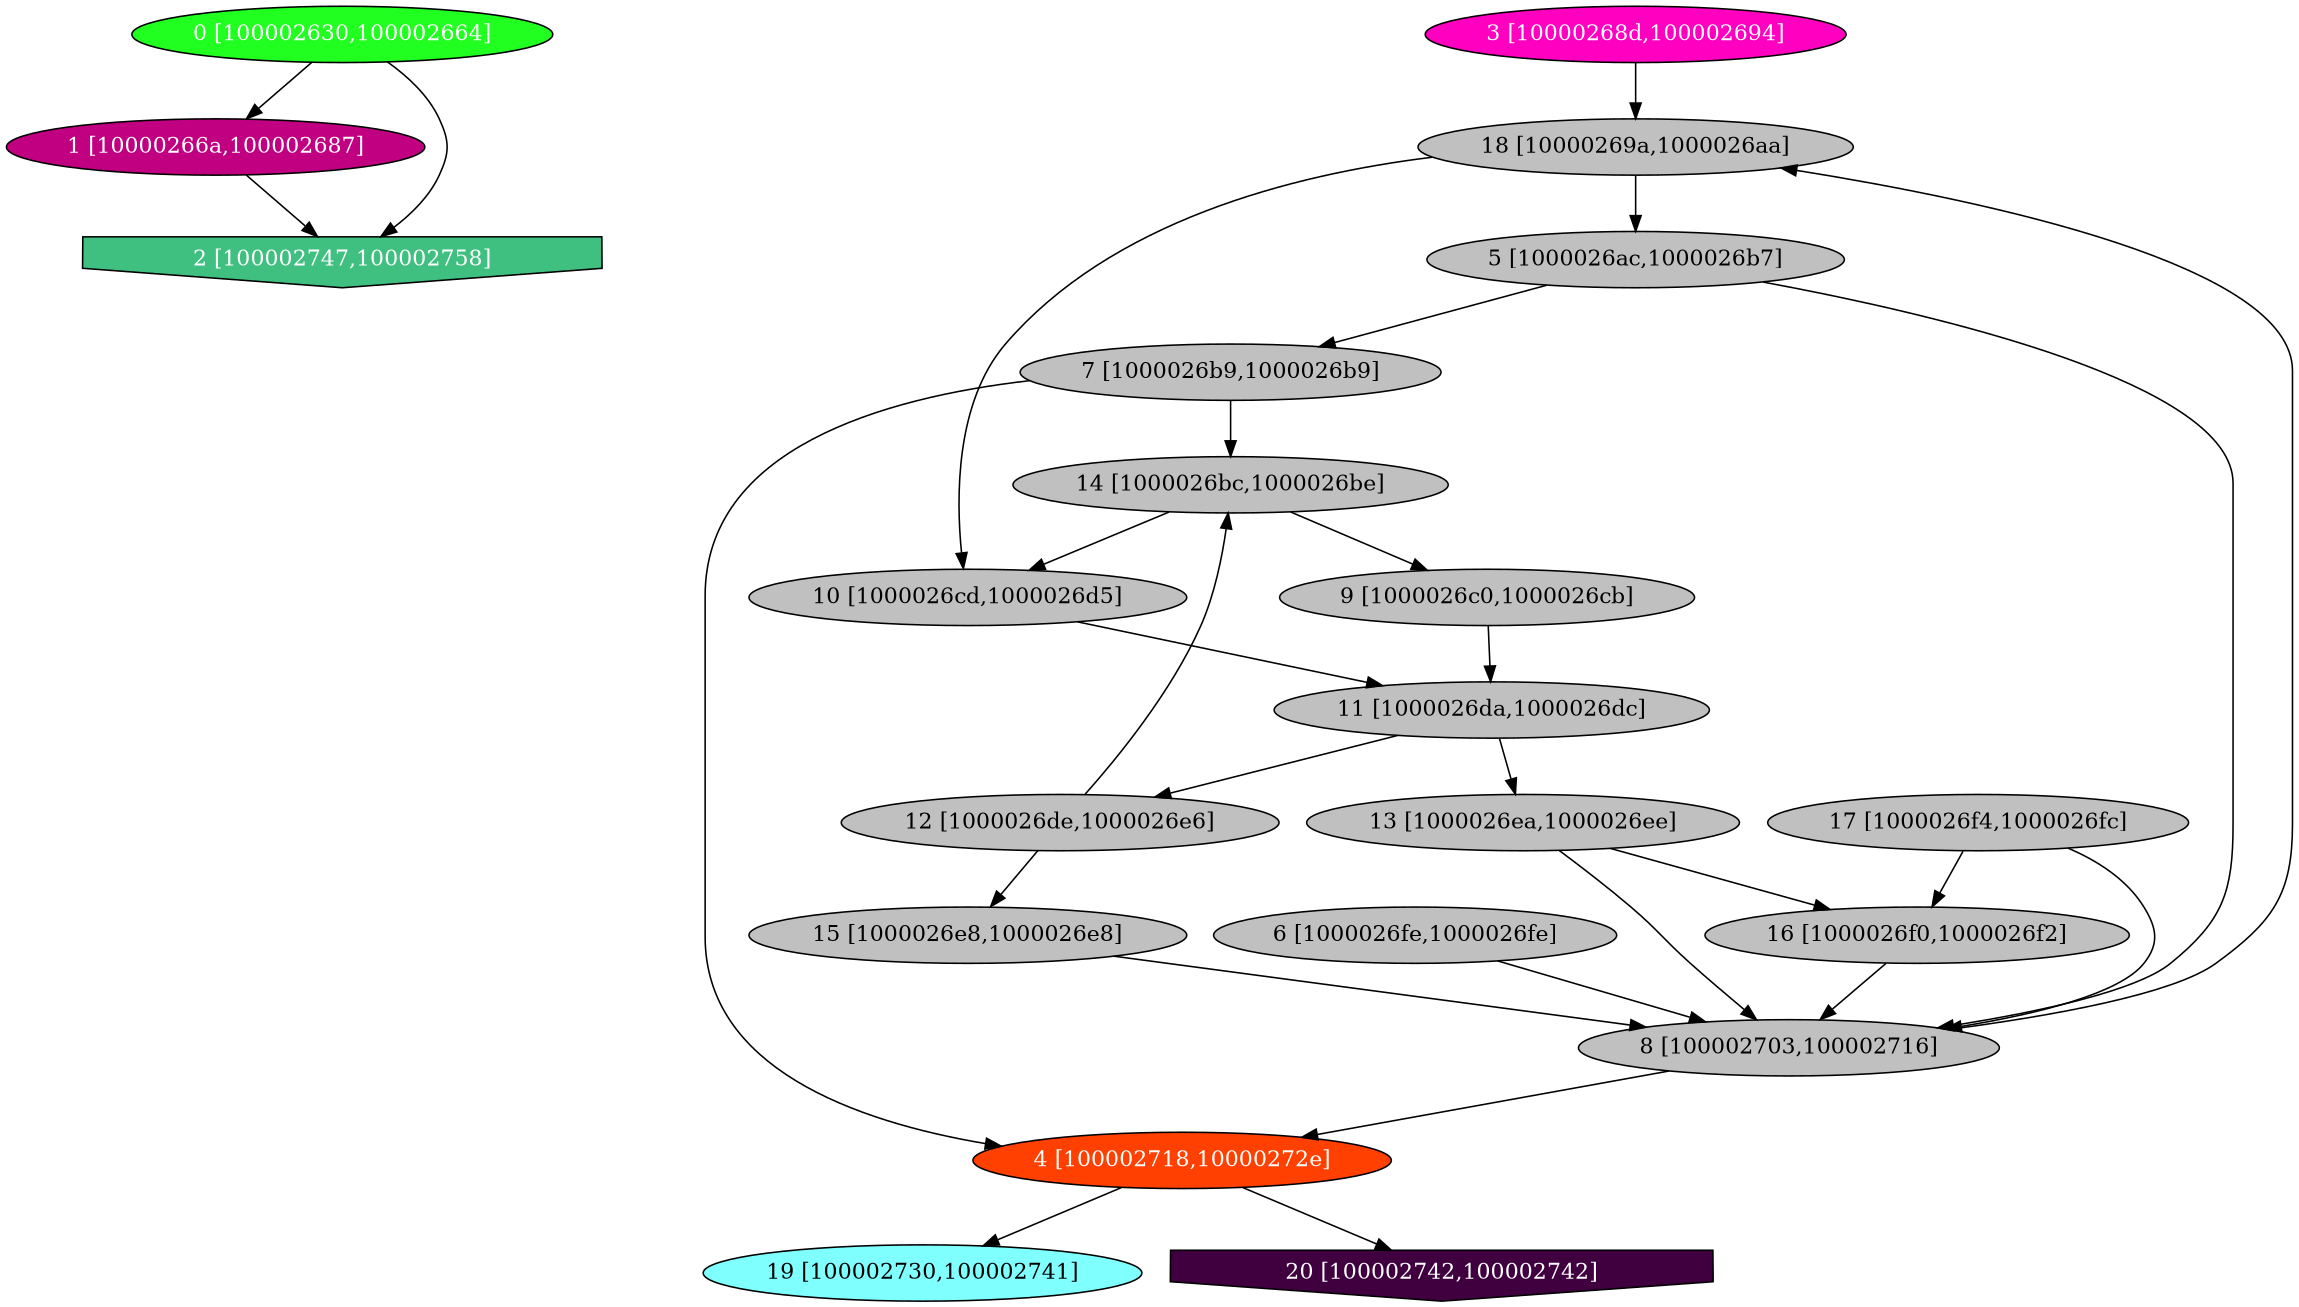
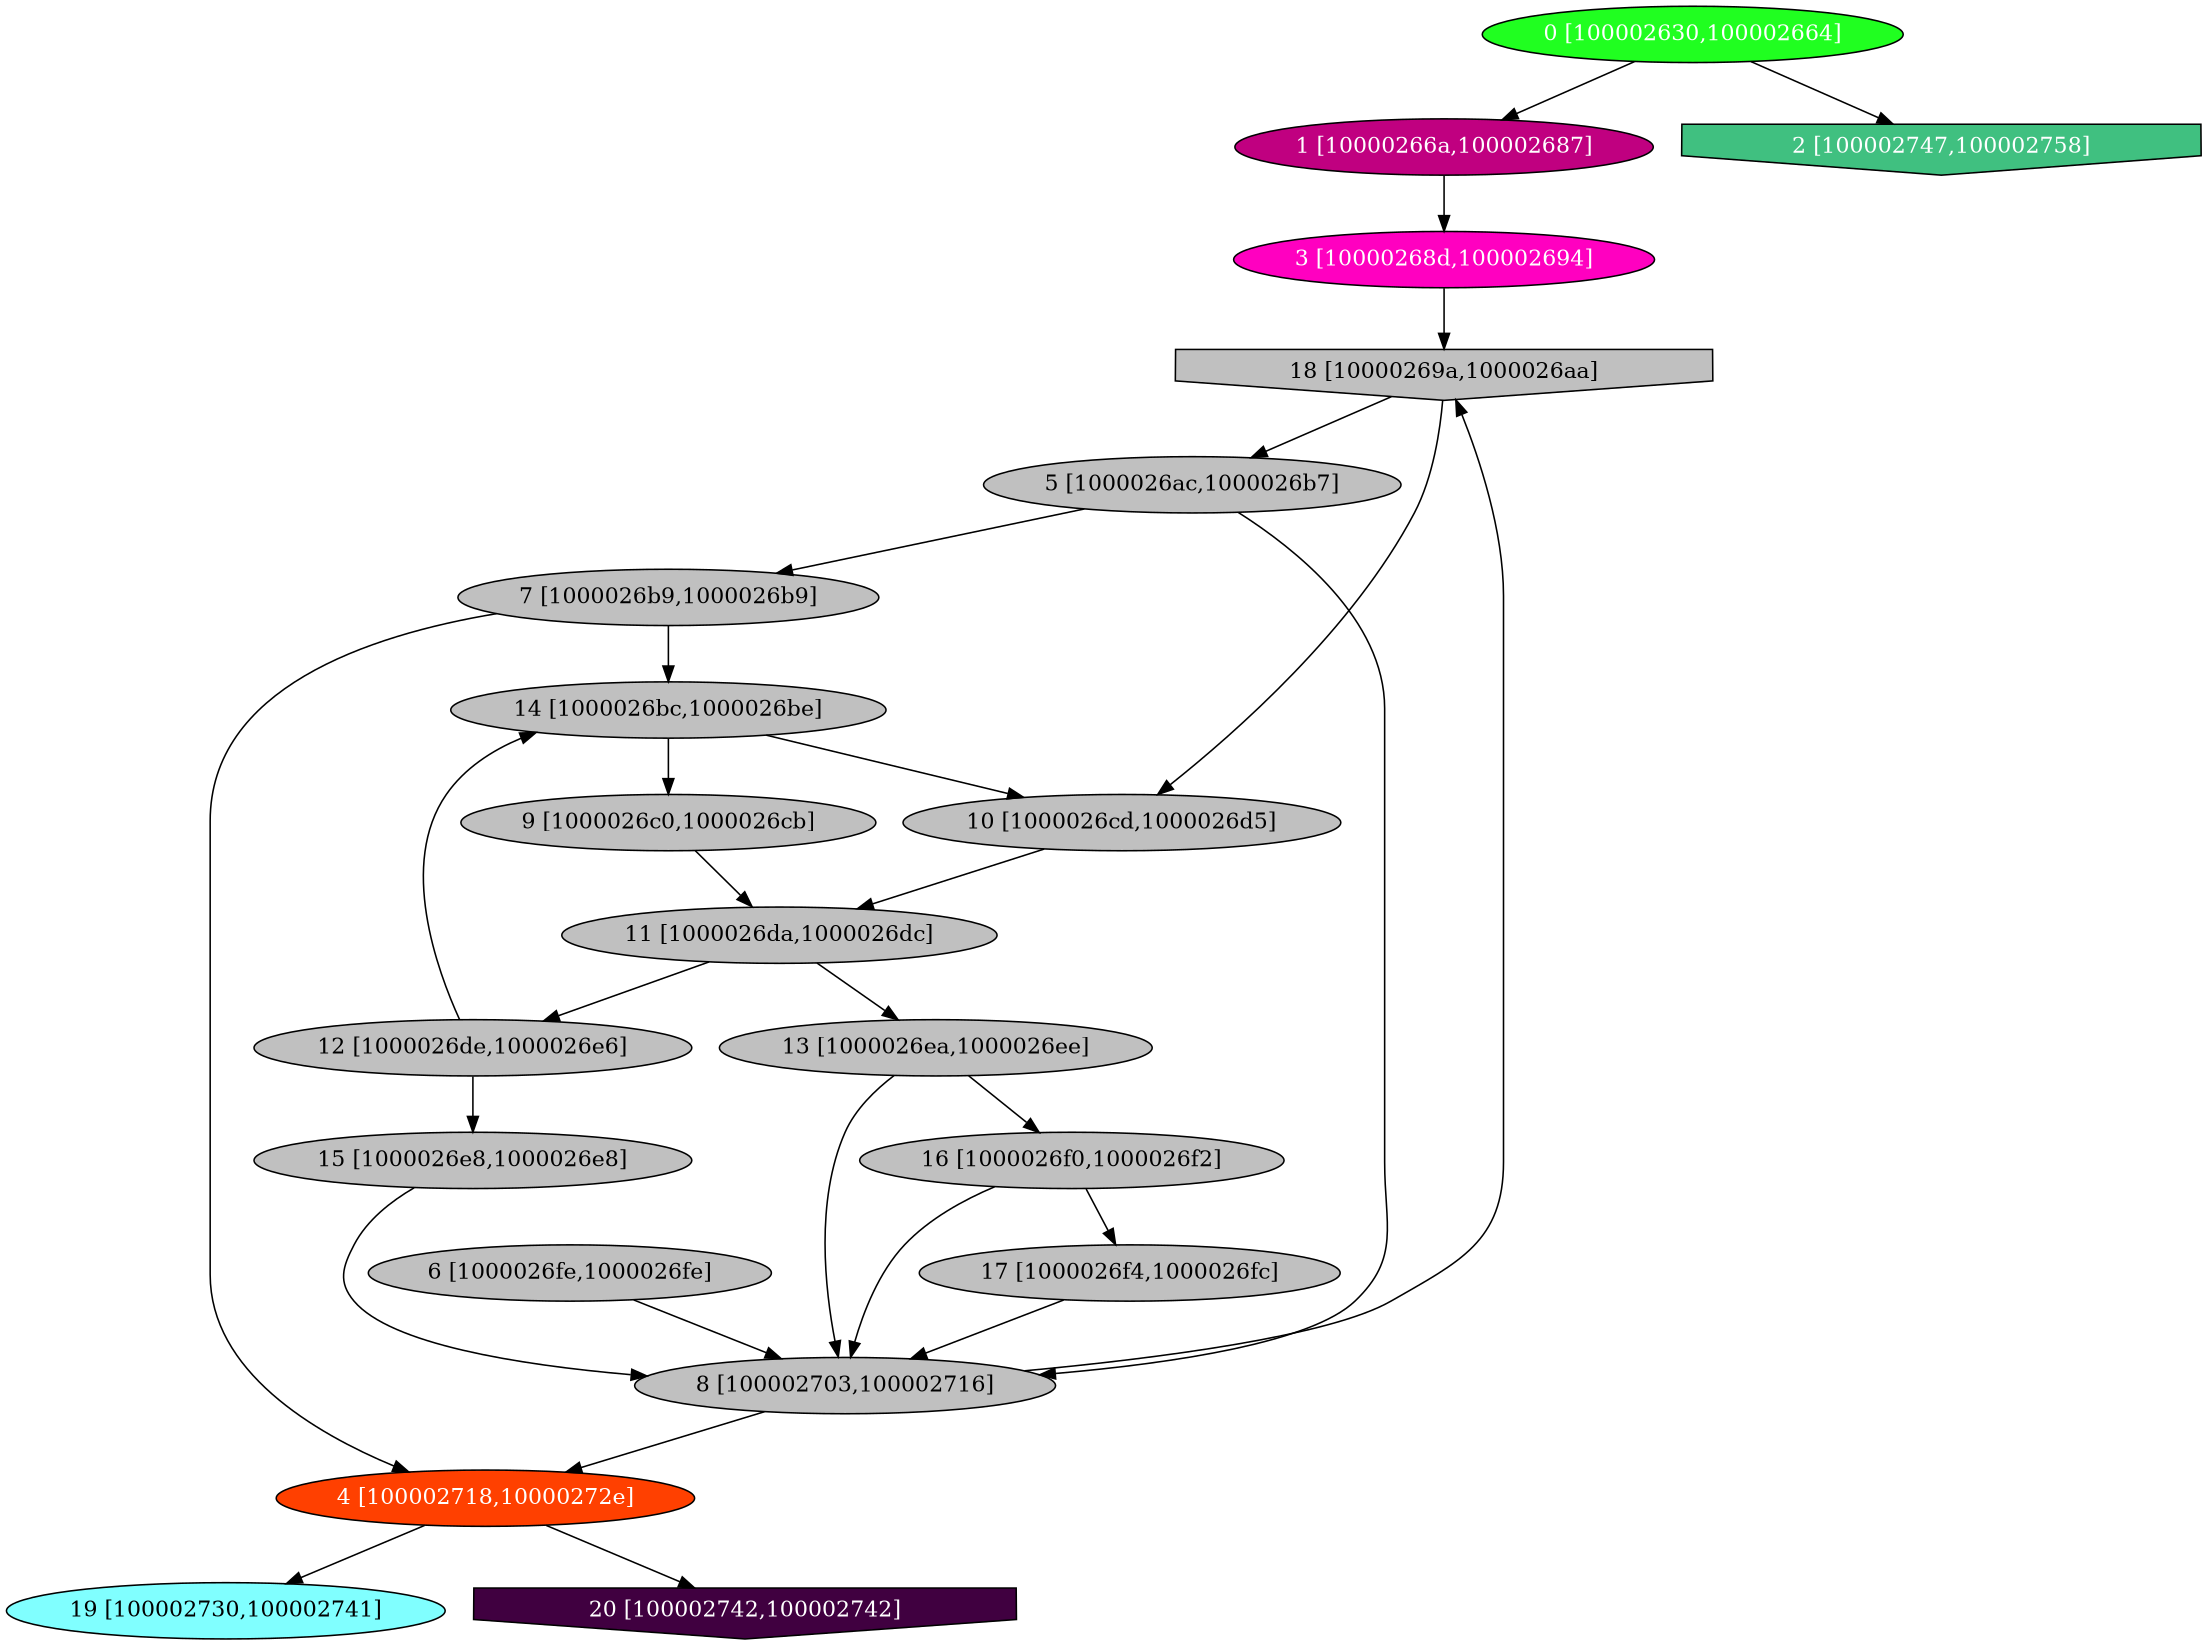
node "18 [10000269a,1000026aa]": shape ellipse -> invhouse
edge "1 [10000266a,100002687]" -> "2 [100002747,100002758]": now "1 [10000266a,100002687]" -> "3 [10000268d,100002694]"
edge "17 [1000026f4,1000026fc]" -> "16 [1000026f0,1000026f2]": reversed
